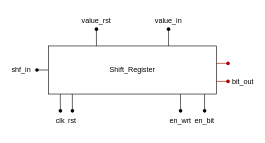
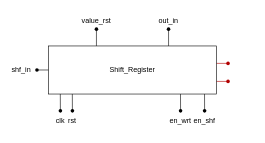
node "value_in": label "value_in" -> "out_in"
node "bit_out": removed
node "en_bit": label "en_bit" -> "en_shf"
